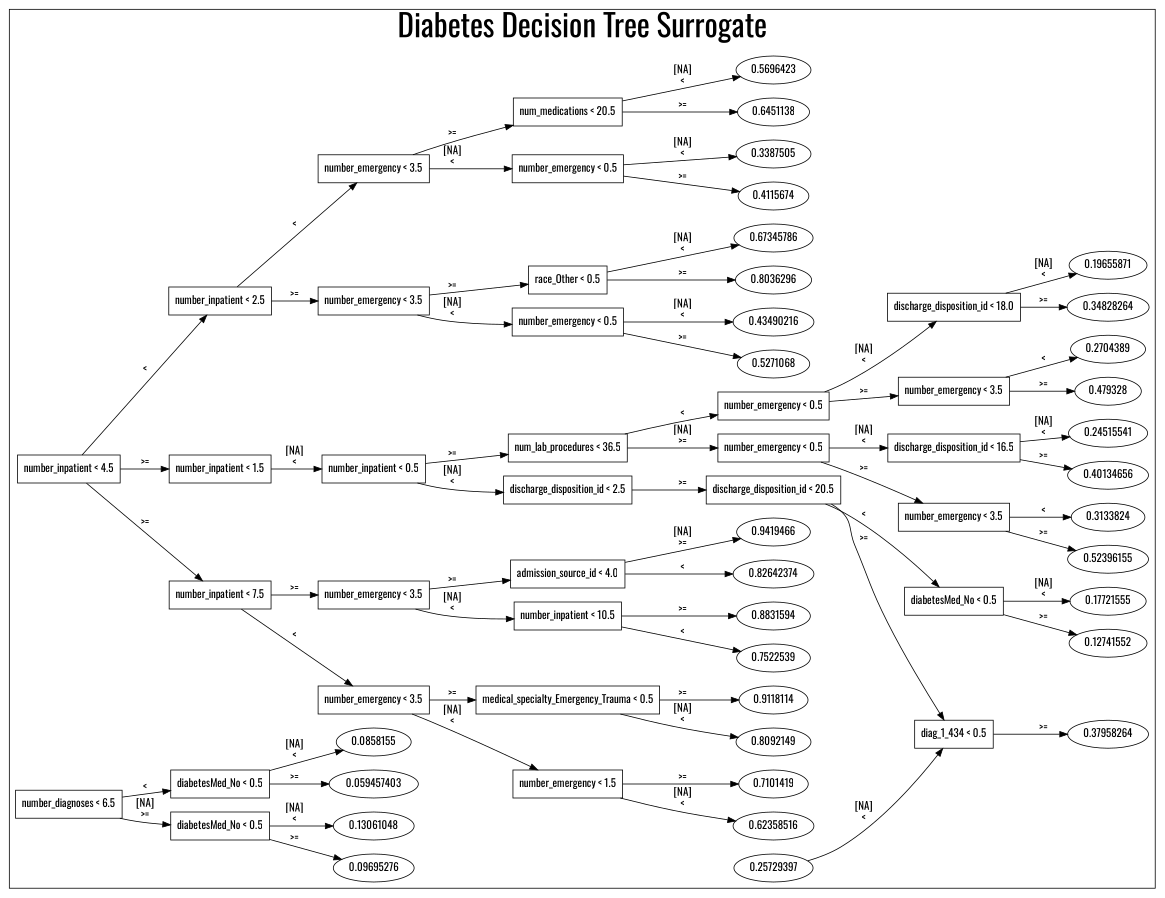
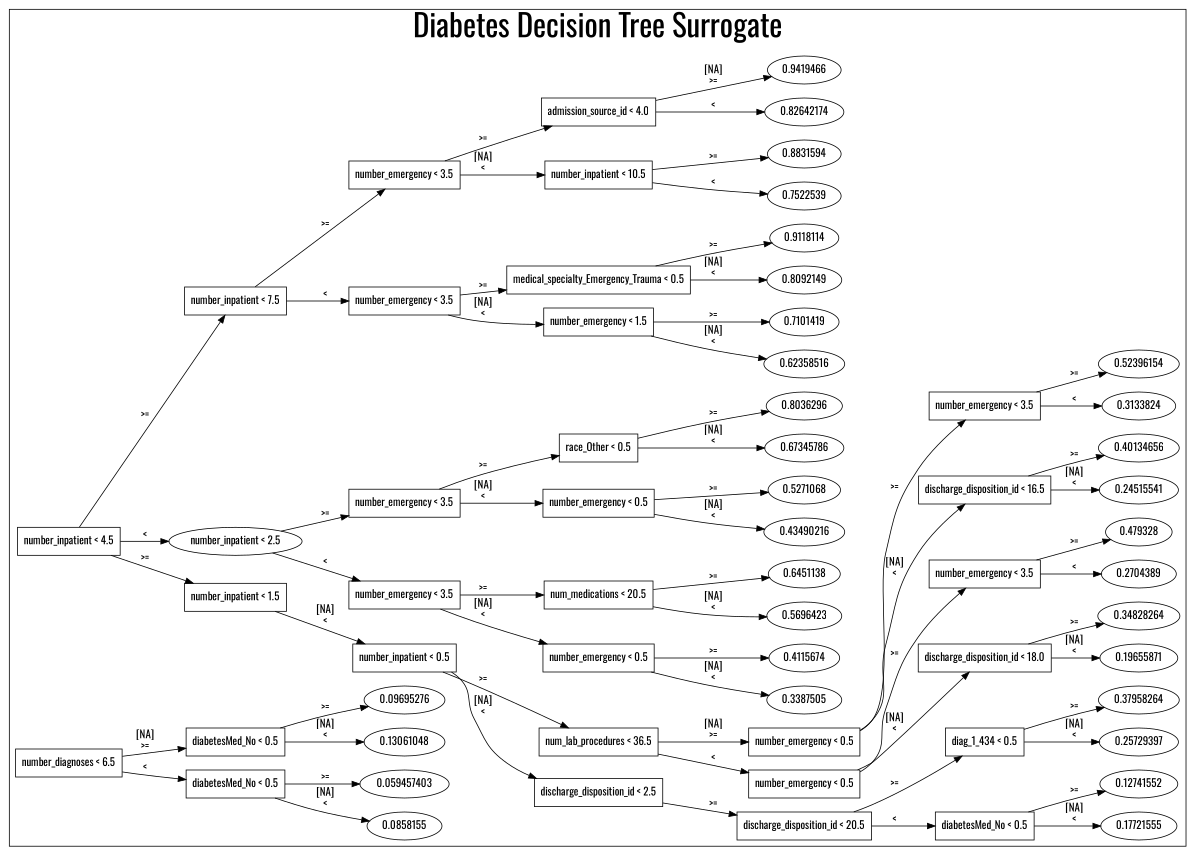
node "number_inpatient < 2.5": shape box -> ellipse
node "0.52396155": label "0.52396155" -> "0.52396154"
node "0.82642374": label "0.82642374" -> "0.82642174"
edge "0.25729397" -> "diag_1_434 < 0.5": reversed
